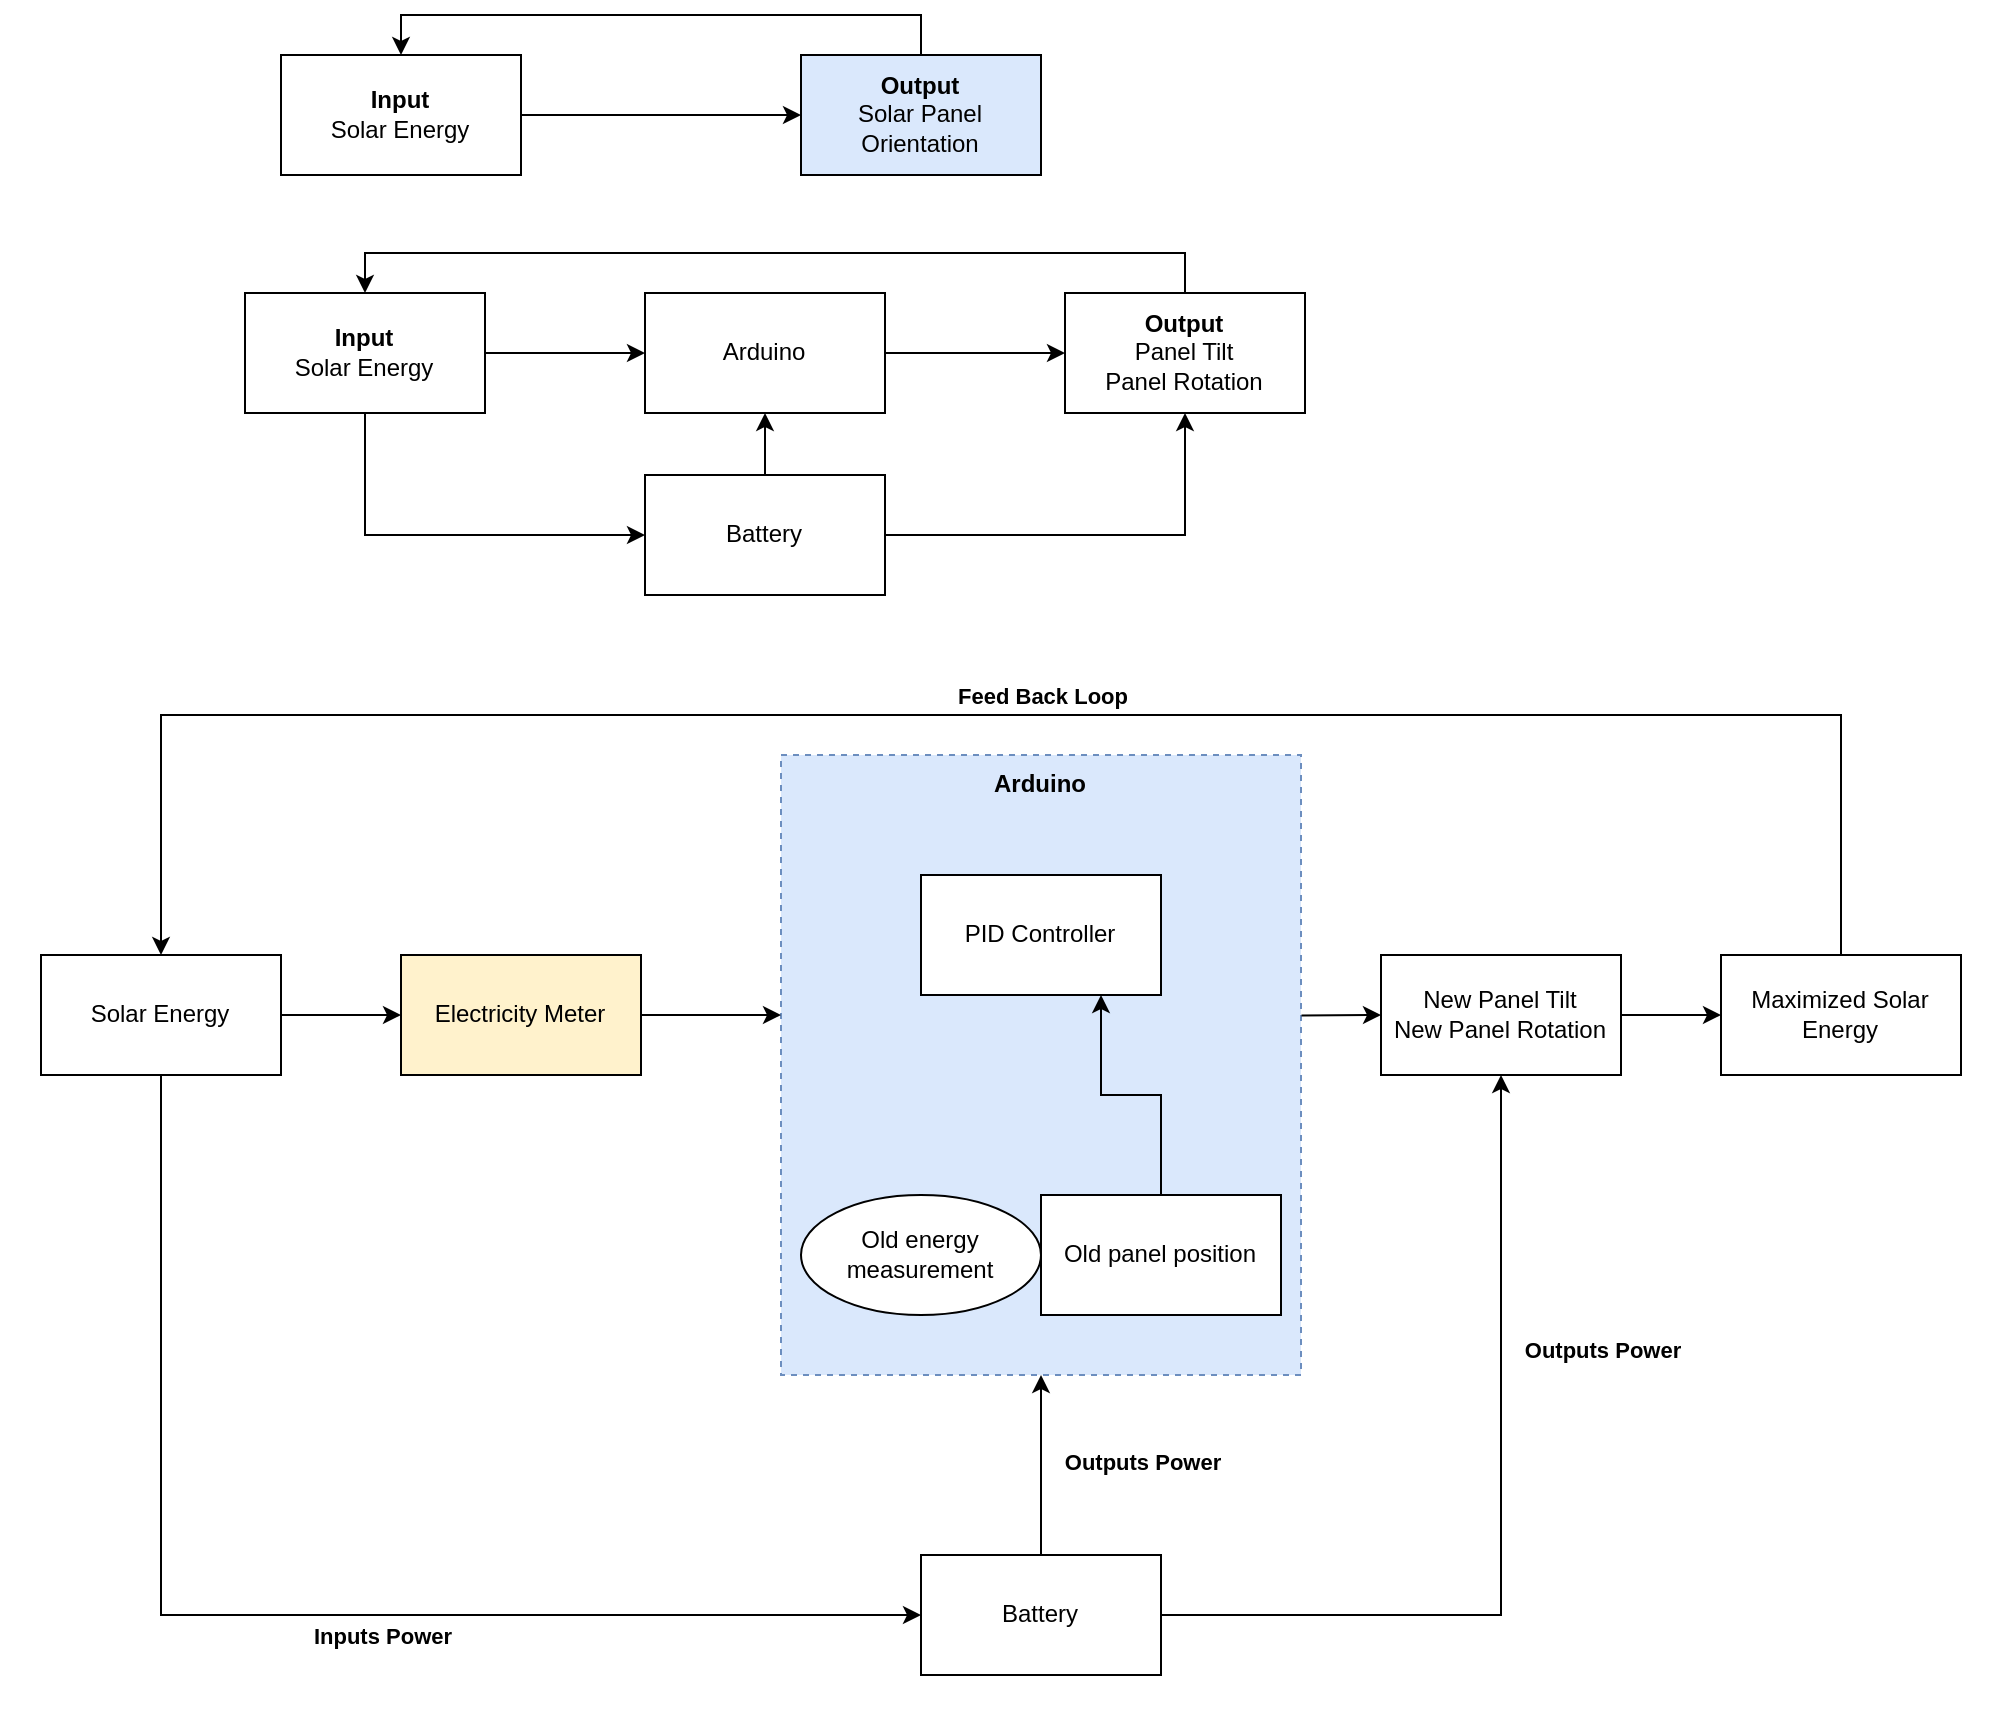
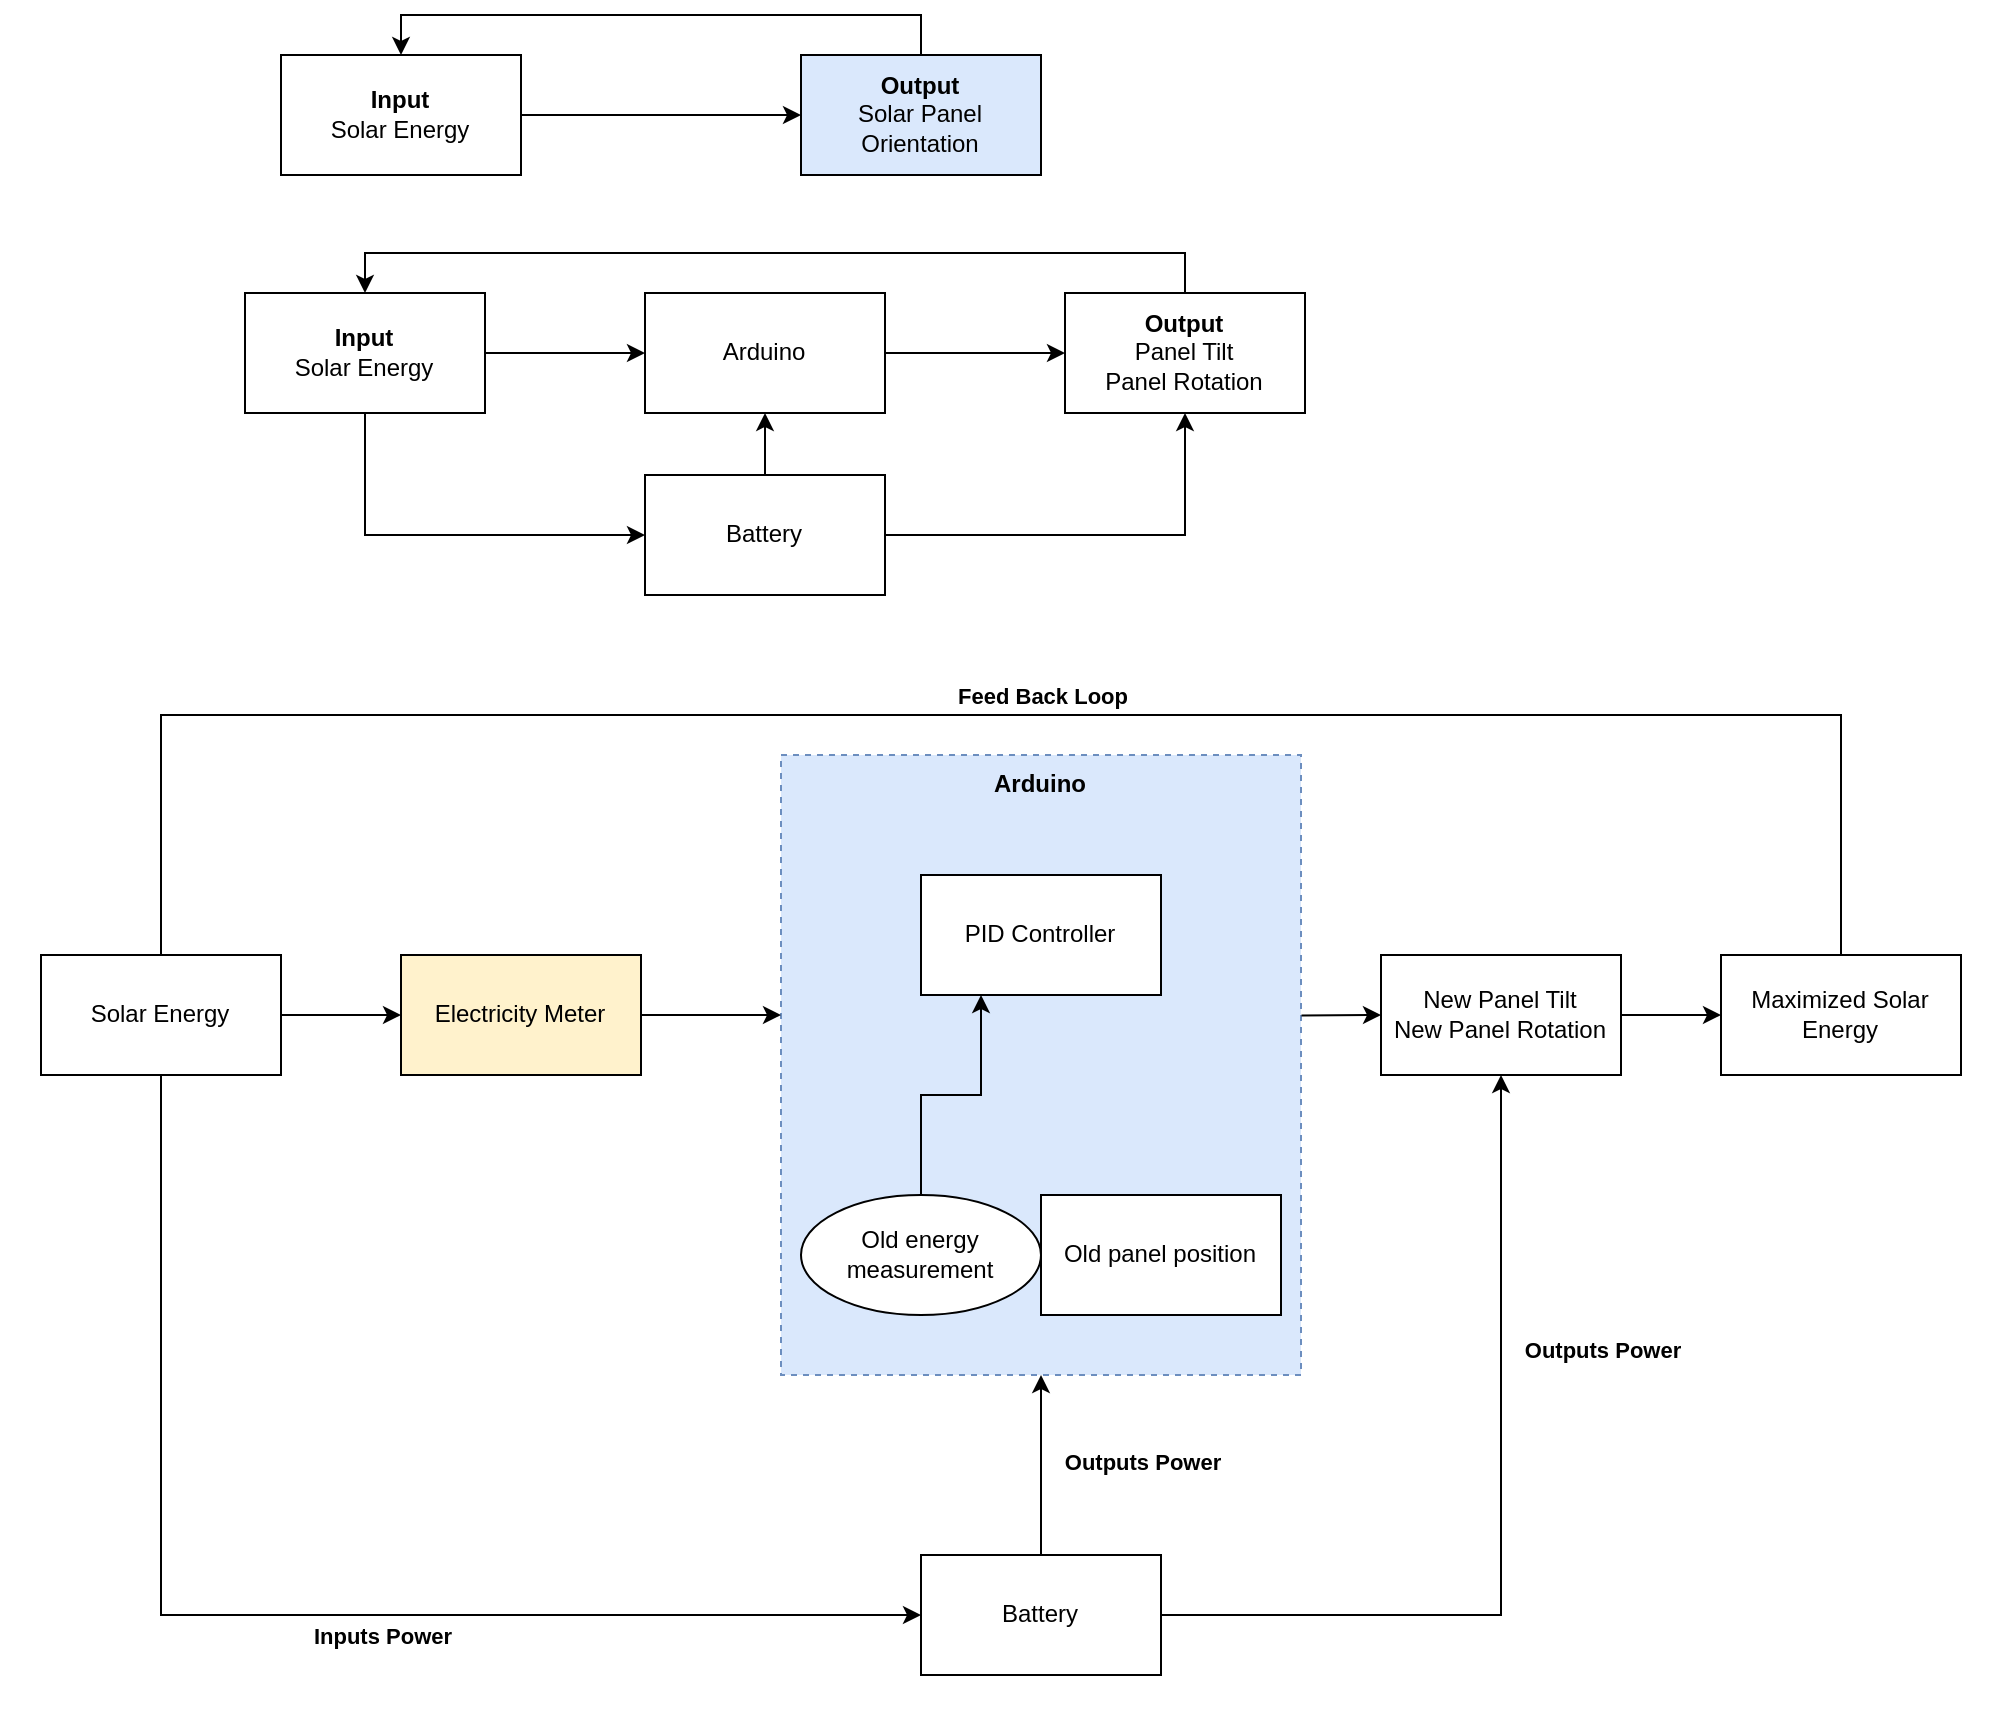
edge "Maximized Solar Energy" -> "Solar Energy": arrowhead classic -> none
edge "Old energy measurement" -> "PID Controller": added
edge "Old panel position" -> "PID Controller": removed
